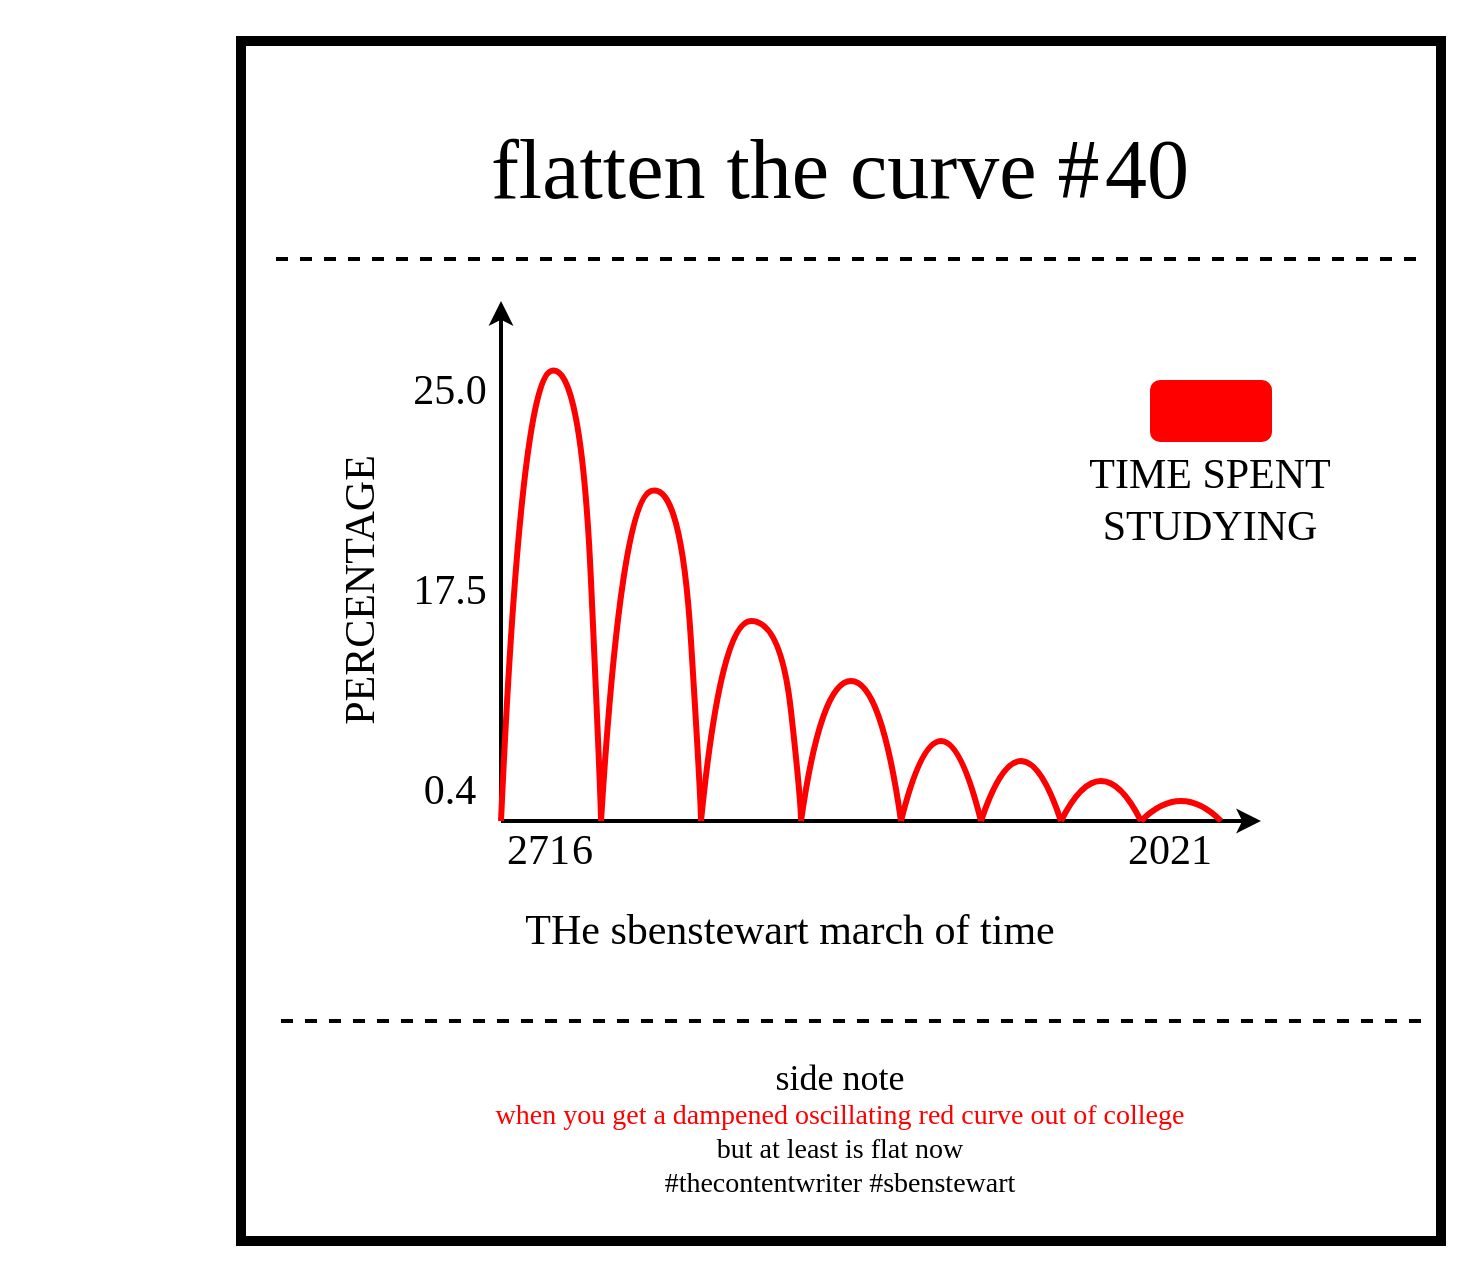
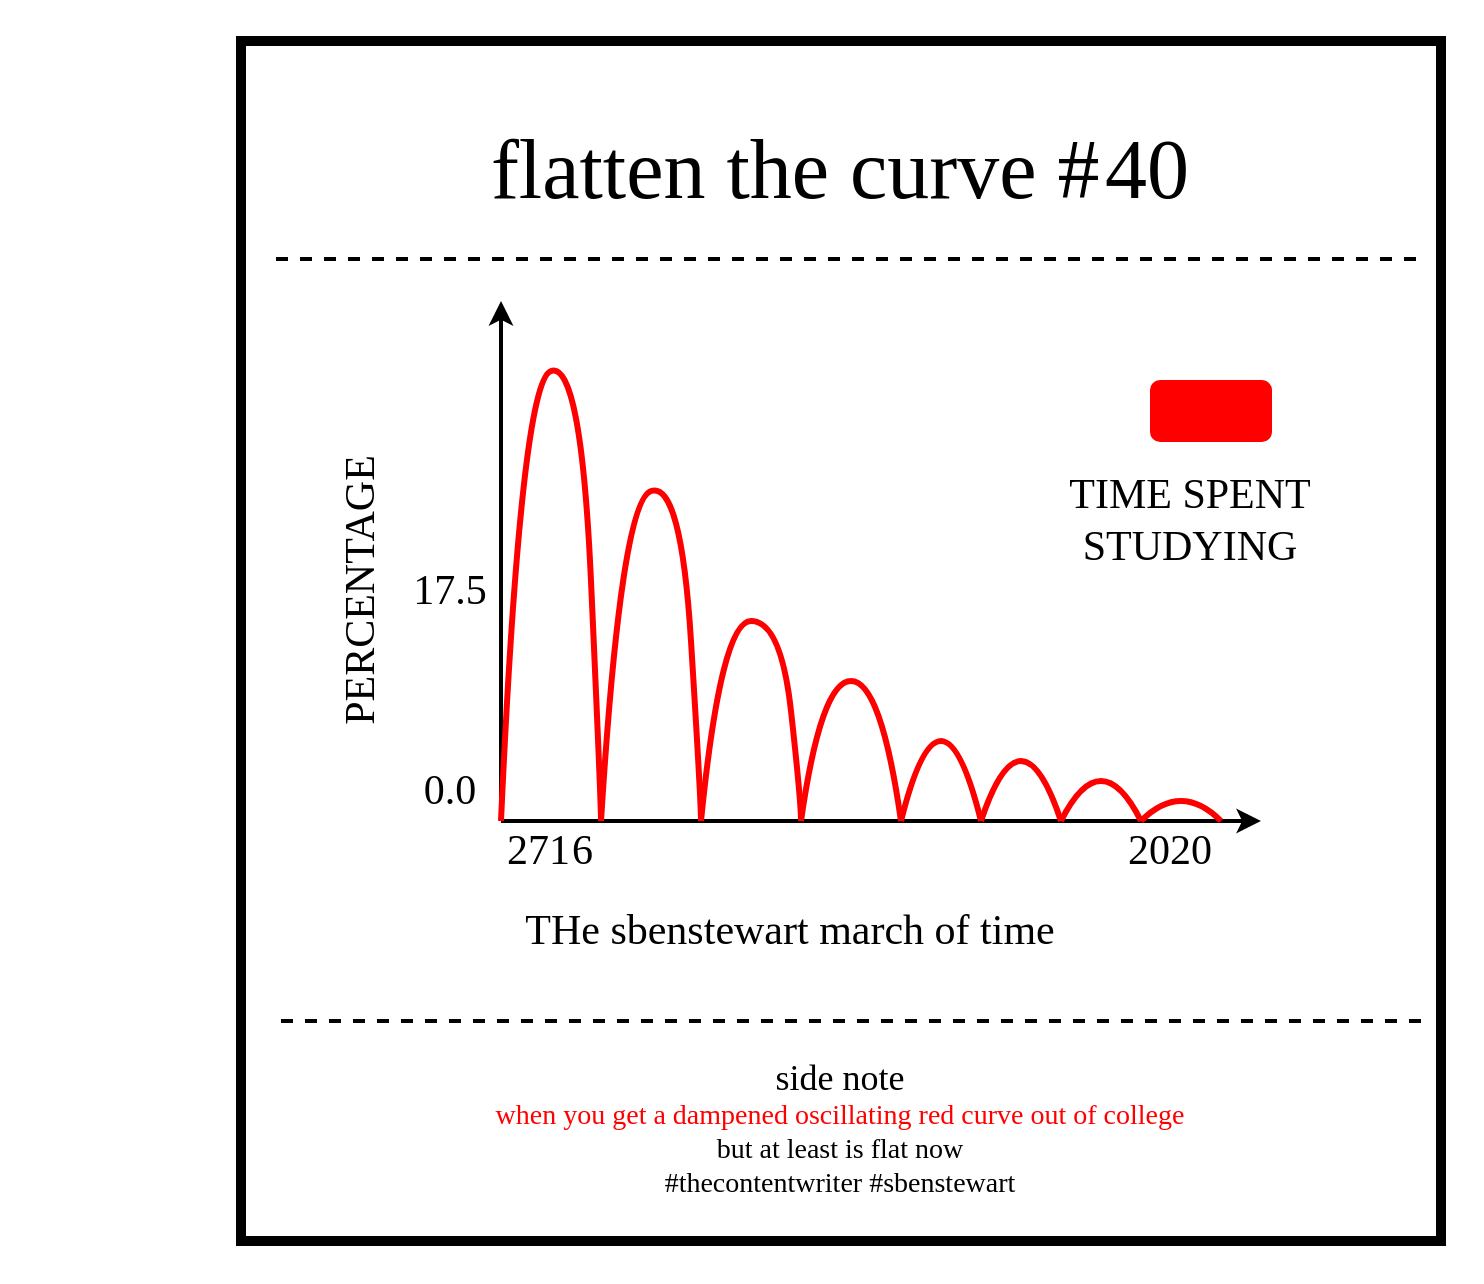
node "25.0": removed
node "TIME SPENT STUDYING": moved (1211, 501) -> (1191, 521)
node "0.4": label "0.4" -> "0.0"
node "2021": label "2021" -> "2020"
